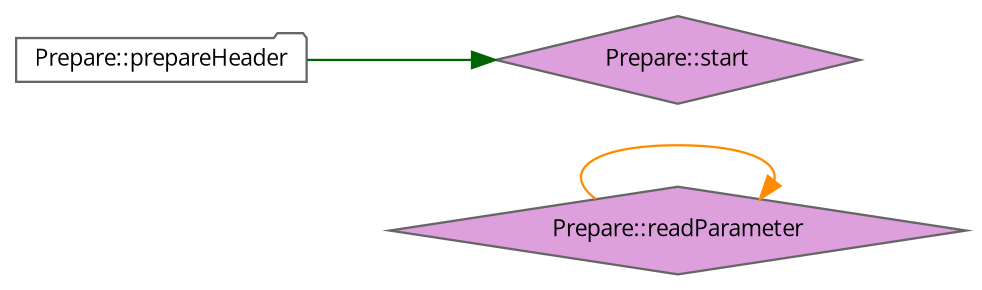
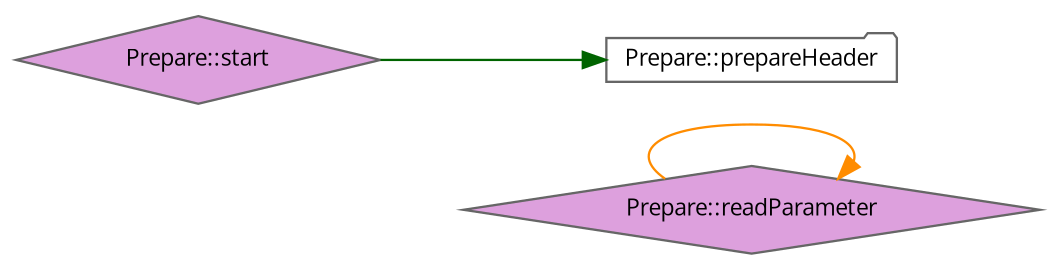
edge "Prepare::prepareHeader" -> "Prepare::start": reversed
